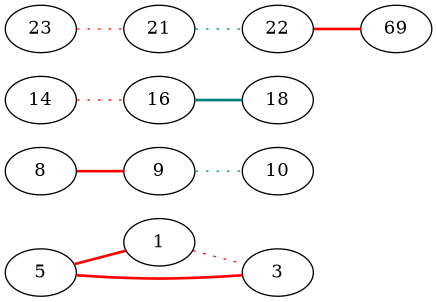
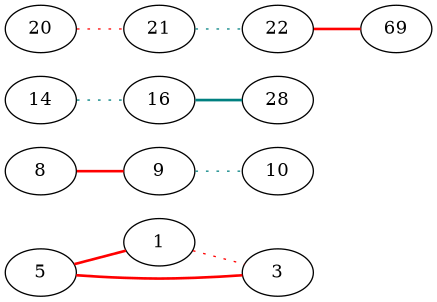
node "23": label "23" -> "20"
edge "14" -- "16": color red -> teal
node "18": label "18" -> "28"
